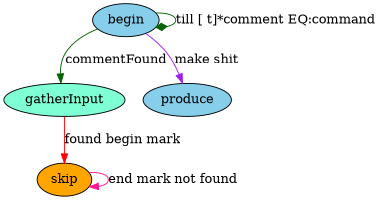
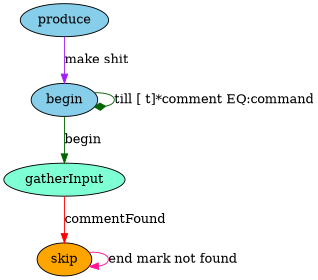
edge "begin" -> "produce": reversed
edge "begin" -> "gatherInput": label "commentFound" -> "begin"
edge "gatherInput" -> "skip": label "found begin mark" -> "commentFound"
